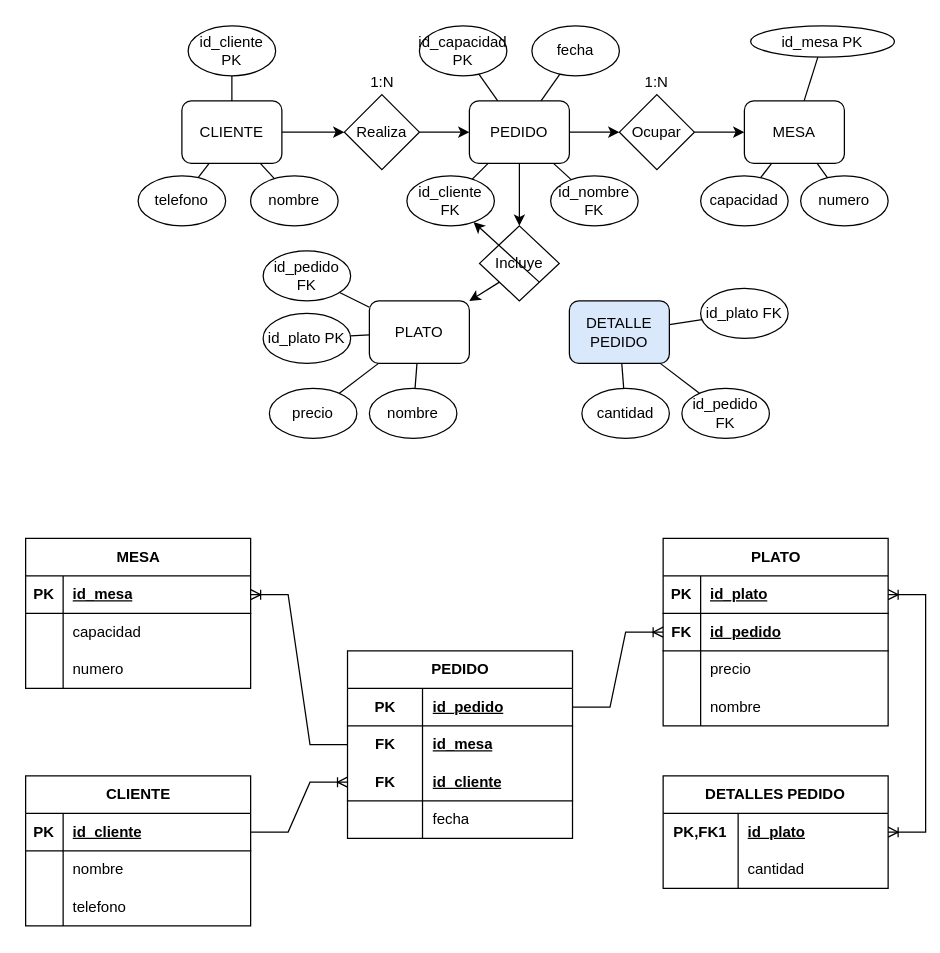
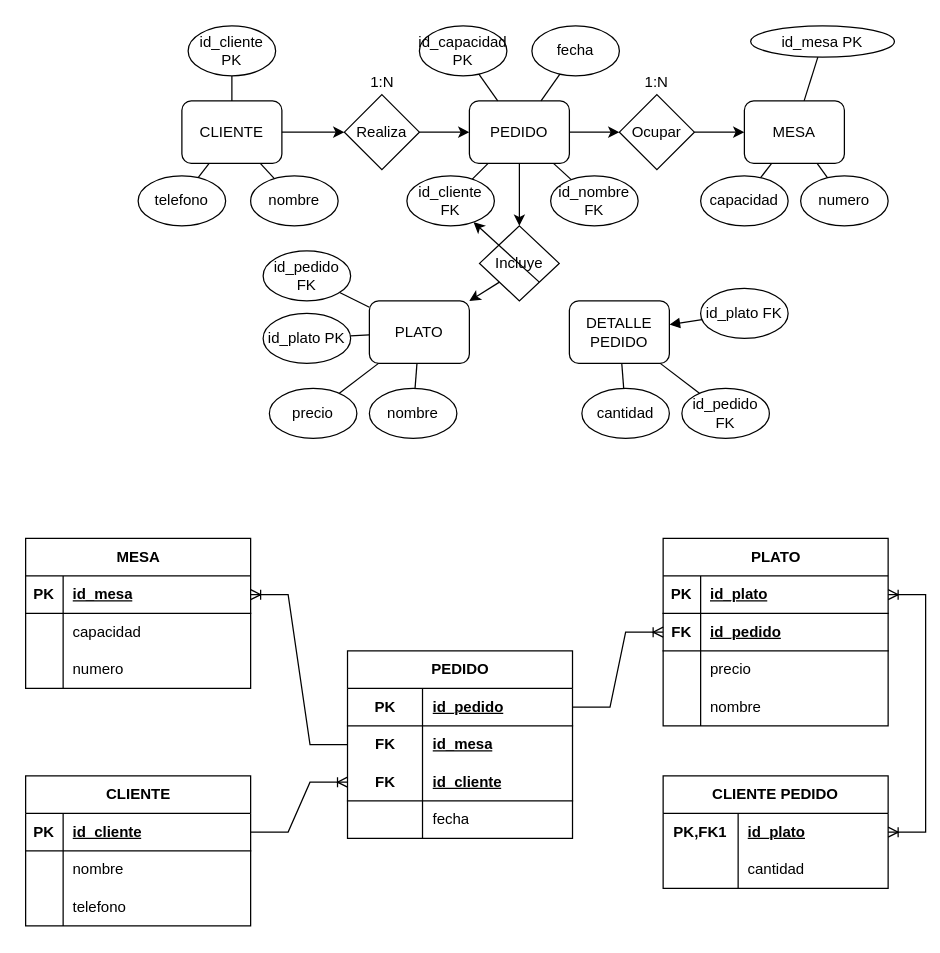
edge "id_plato FK" -- "DETALLE PEDIDO": arrowhead none -> block
node "DETALLE PEDIDO": fillcolor #dae8fc -> #ffffff
node "DETALLES PEDIDO": label "DETALLES PEDIDO" -> "CLIENTE PEDIDO"
